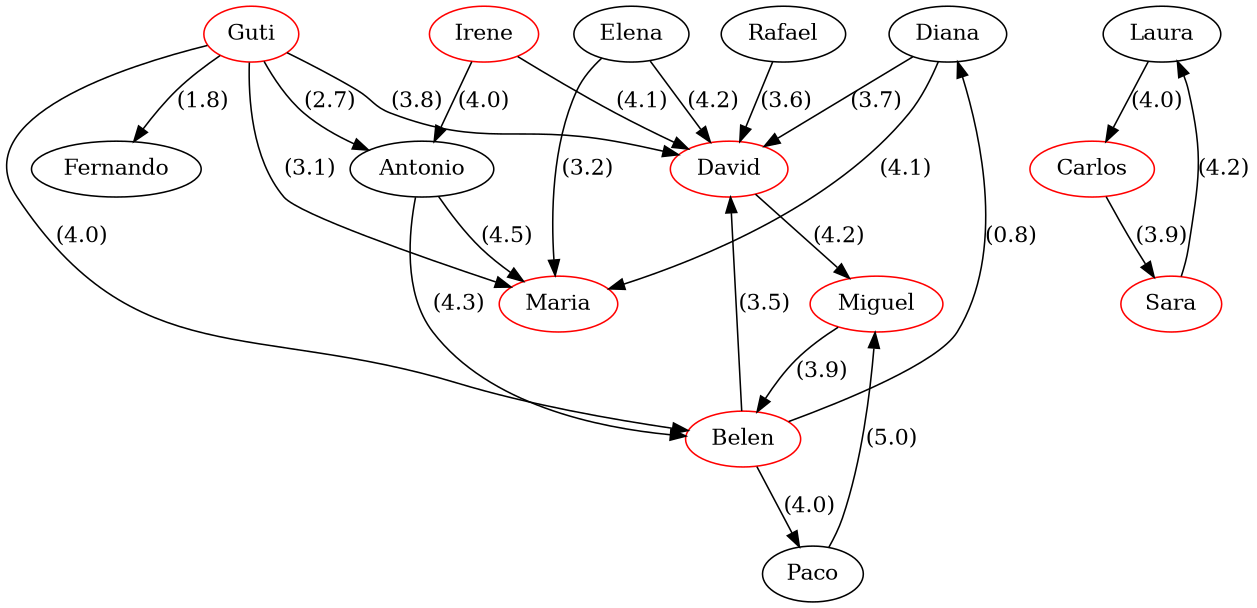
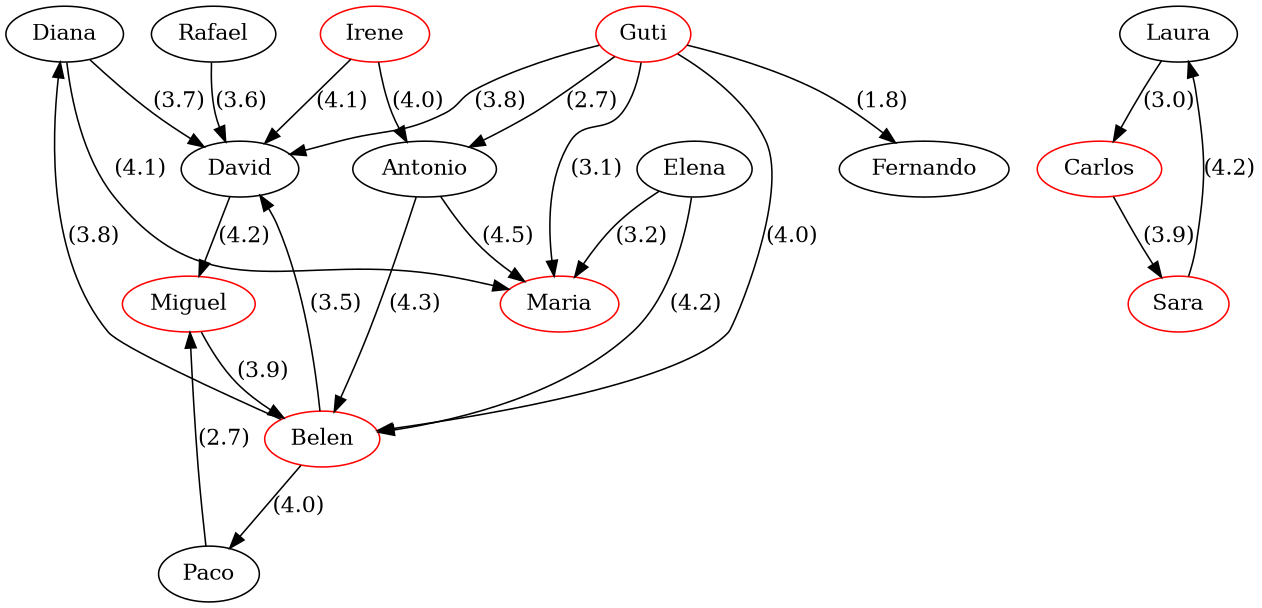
edge "Elena" -> "David": now "Elena" -> "Belen"
edge "Laura" -> "Carlos": label "(4.0)" -> "(3.0)"
node "David": color red -> black
edge "Belen" -> "Diana": label "(0.8)" -> "(3.8)"
edge "Paco" -> "Miguel": label "(5.0)" -> "(2.7)"
